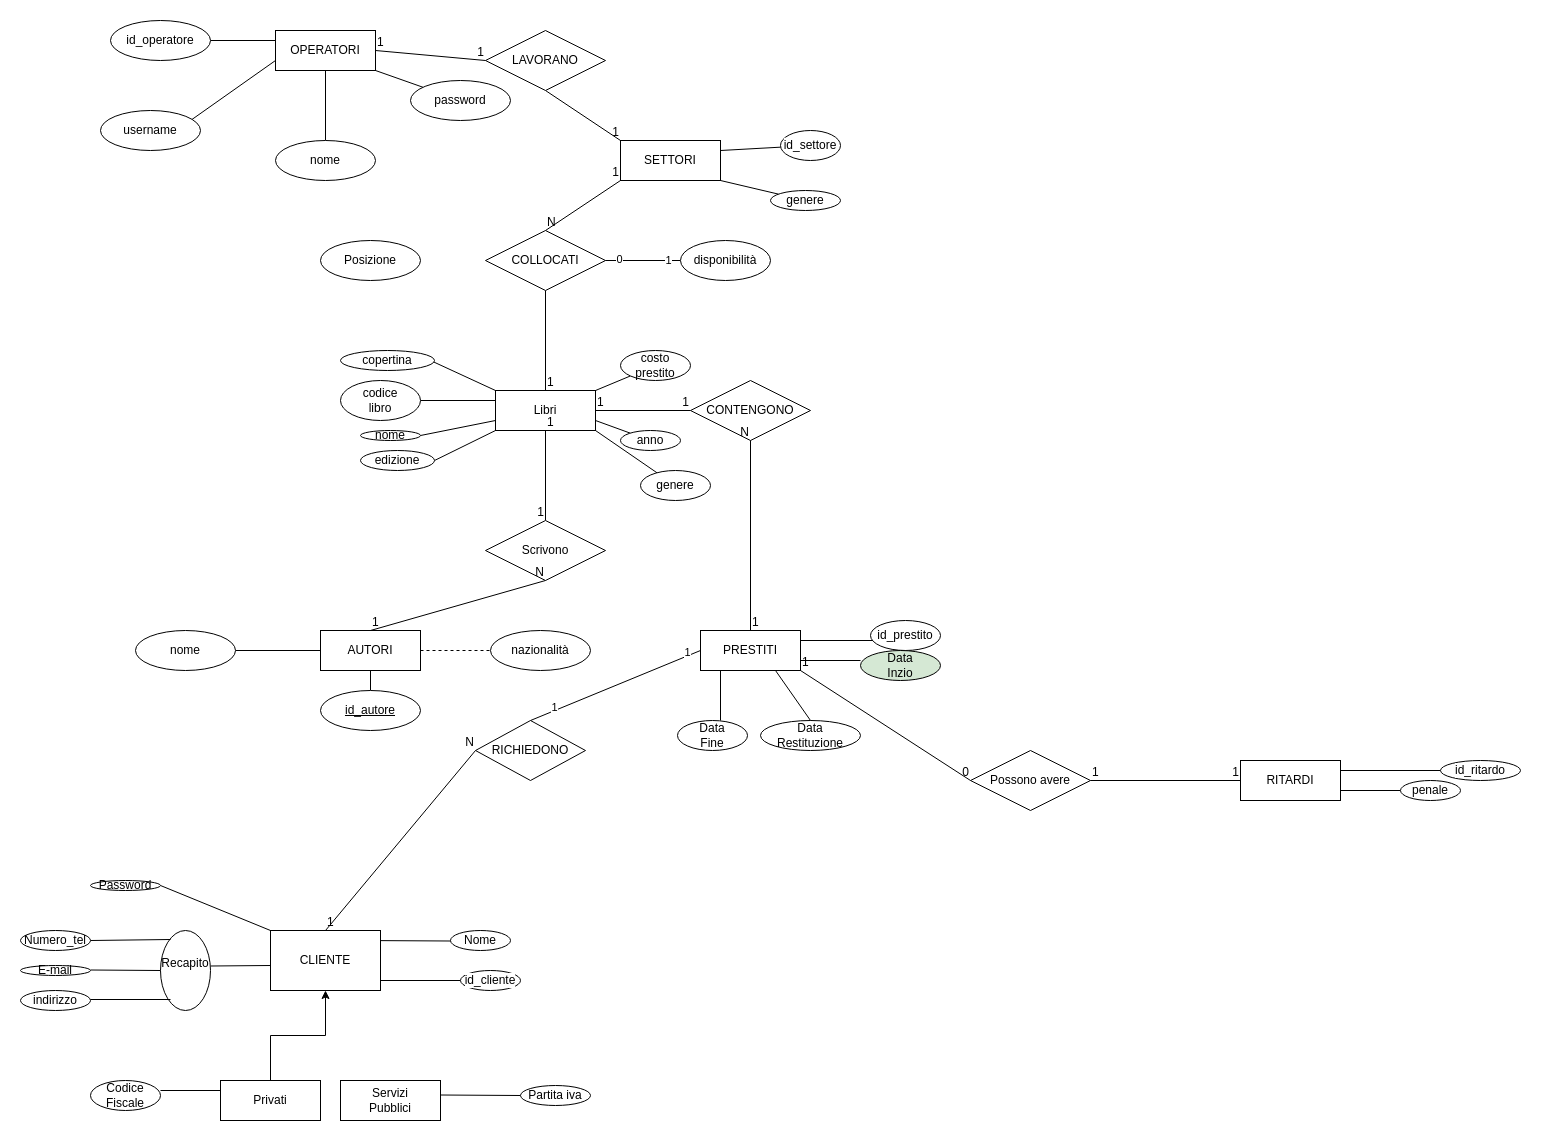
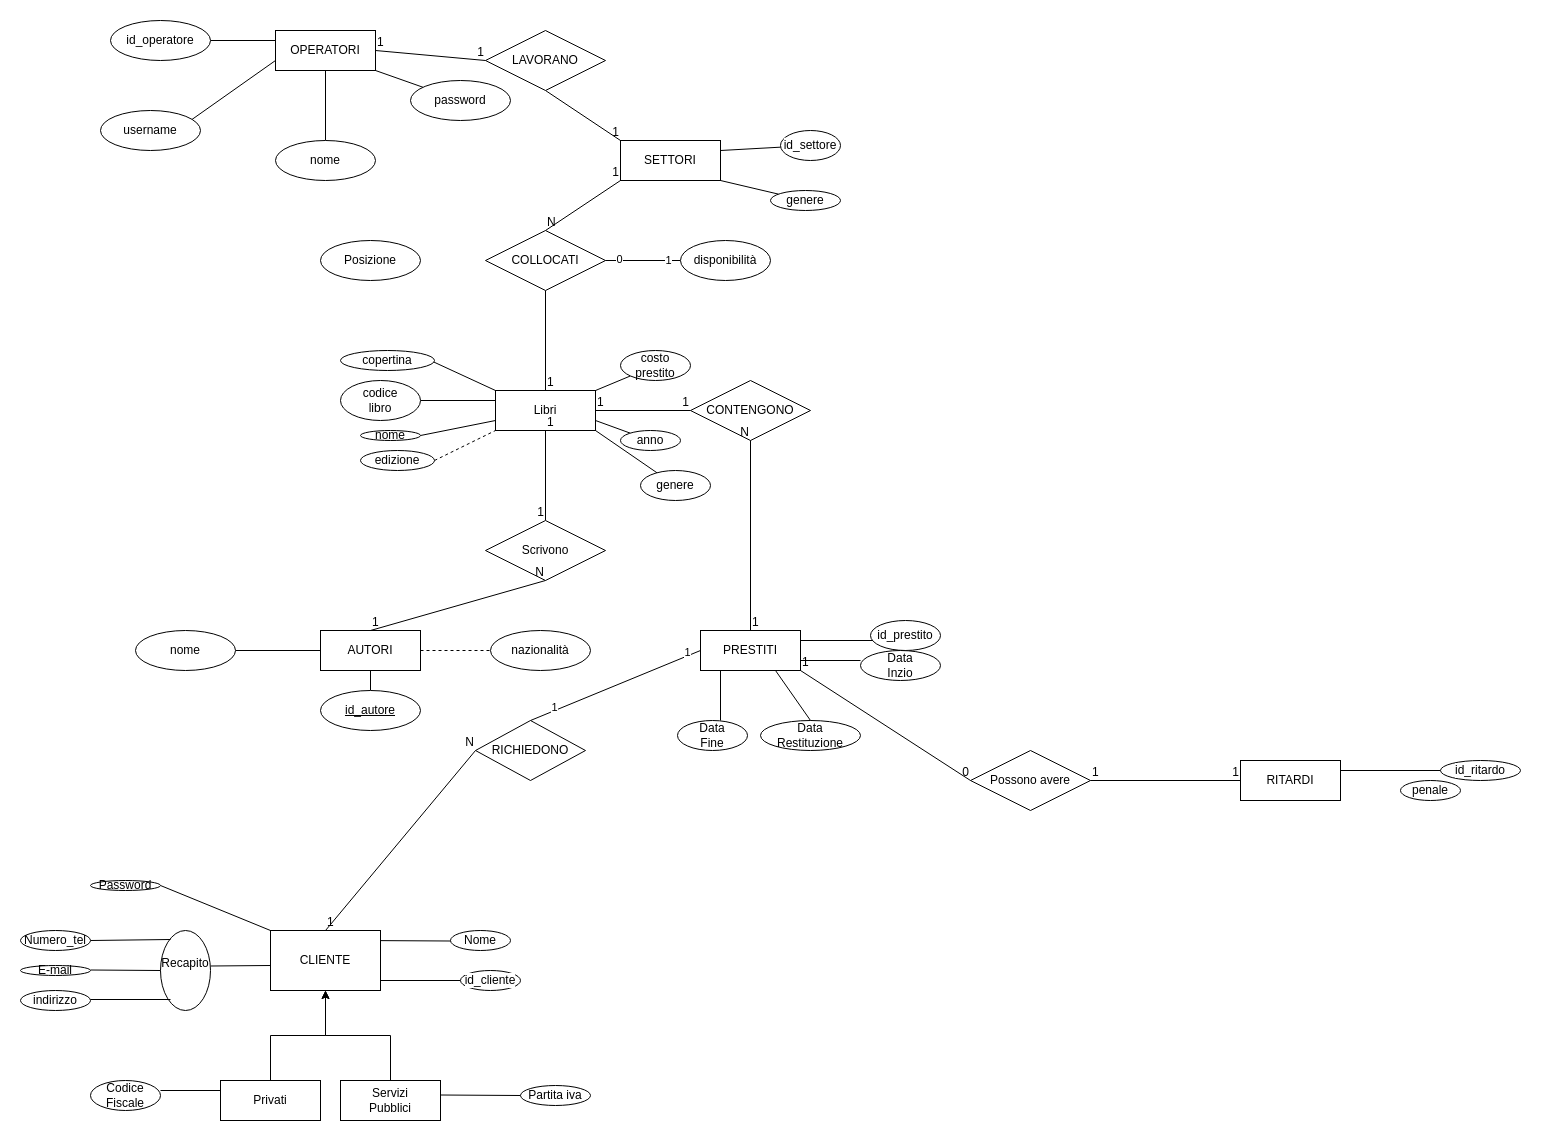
edge "Libri" -- "edizione": style solid -> dashed
node "Data Inzio": fillcolor #d5e8d4 -> #ffffff
edge "RITARDI" -- "penale": removed
edge "Servizi Pubblici" -> "CLIENTE": added
